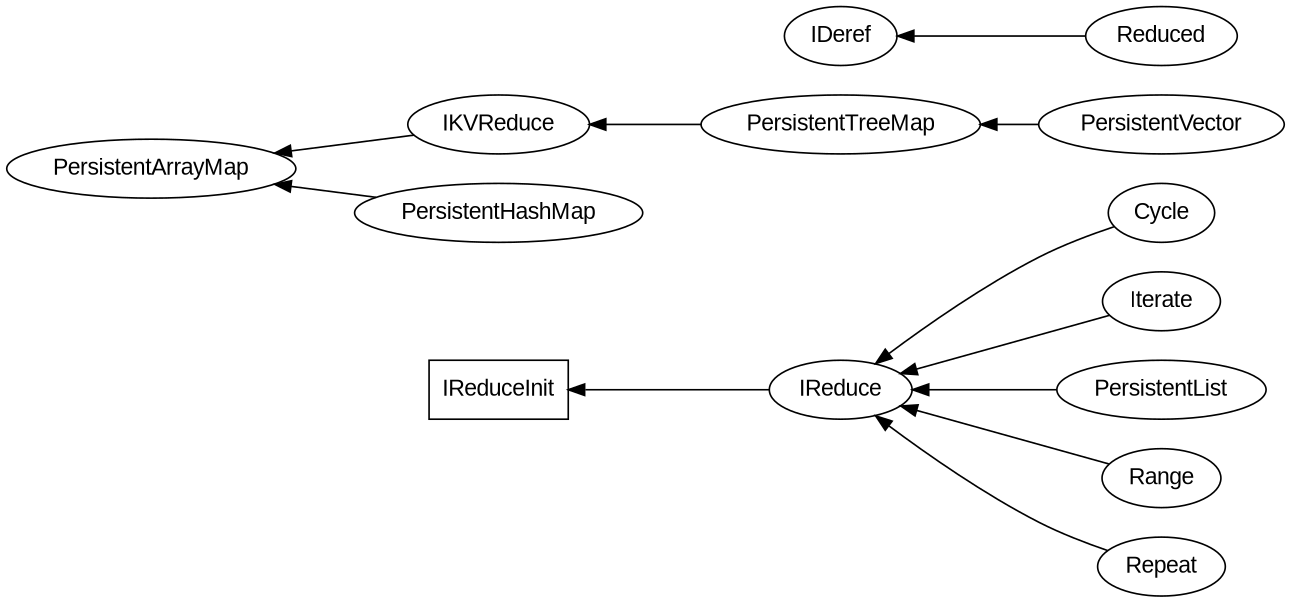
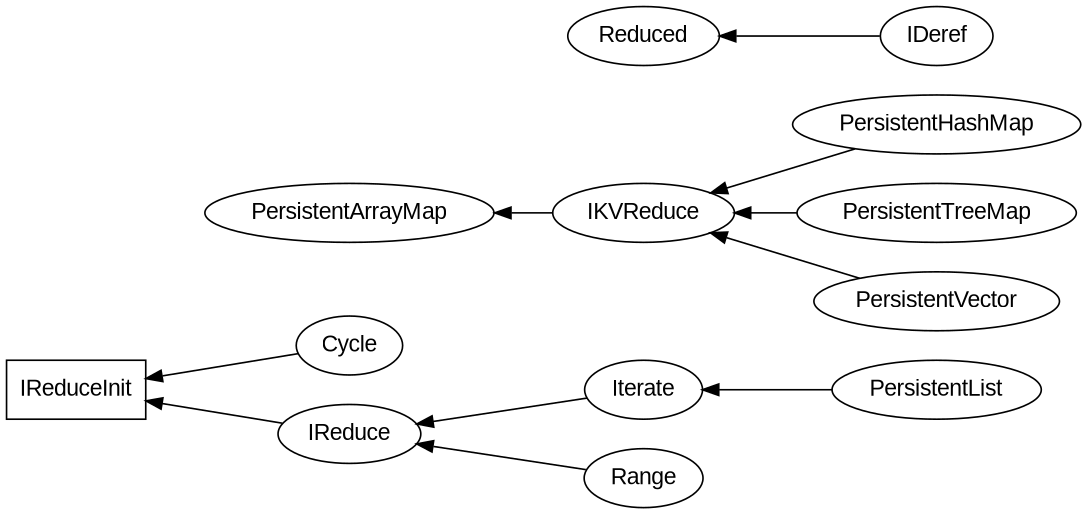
edge "Reduced" -> "IDeref": reversed
edge "PersistentVector" -> "PersistentTreeMap": now "PersistentVector" -> "IKVReduce"
edge "PersistentHashMap" -> "PersistentArrayMap": now "PersistentHashMap" -> "IKVReduce"
edge "Cycle" -> "IReduce": now "Cycle" -> "IReduceInit"
edge "PersistentList" -> "IReduce": now "PersistentList" -> "Iterate"
node "Repeat": removed
